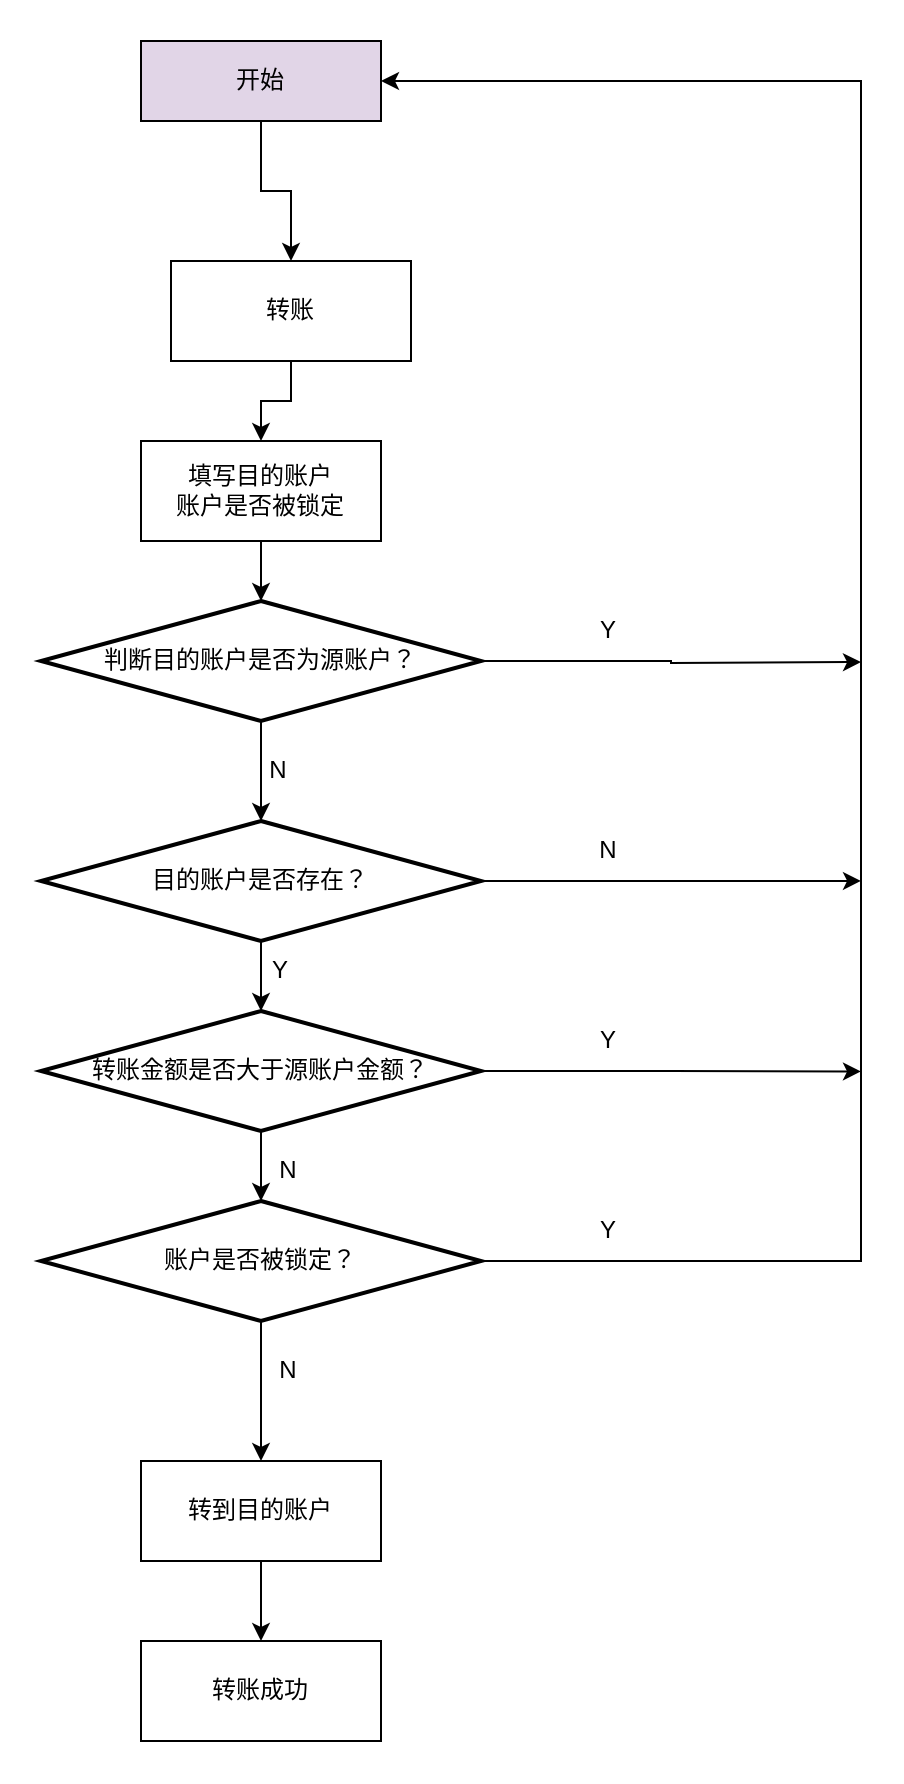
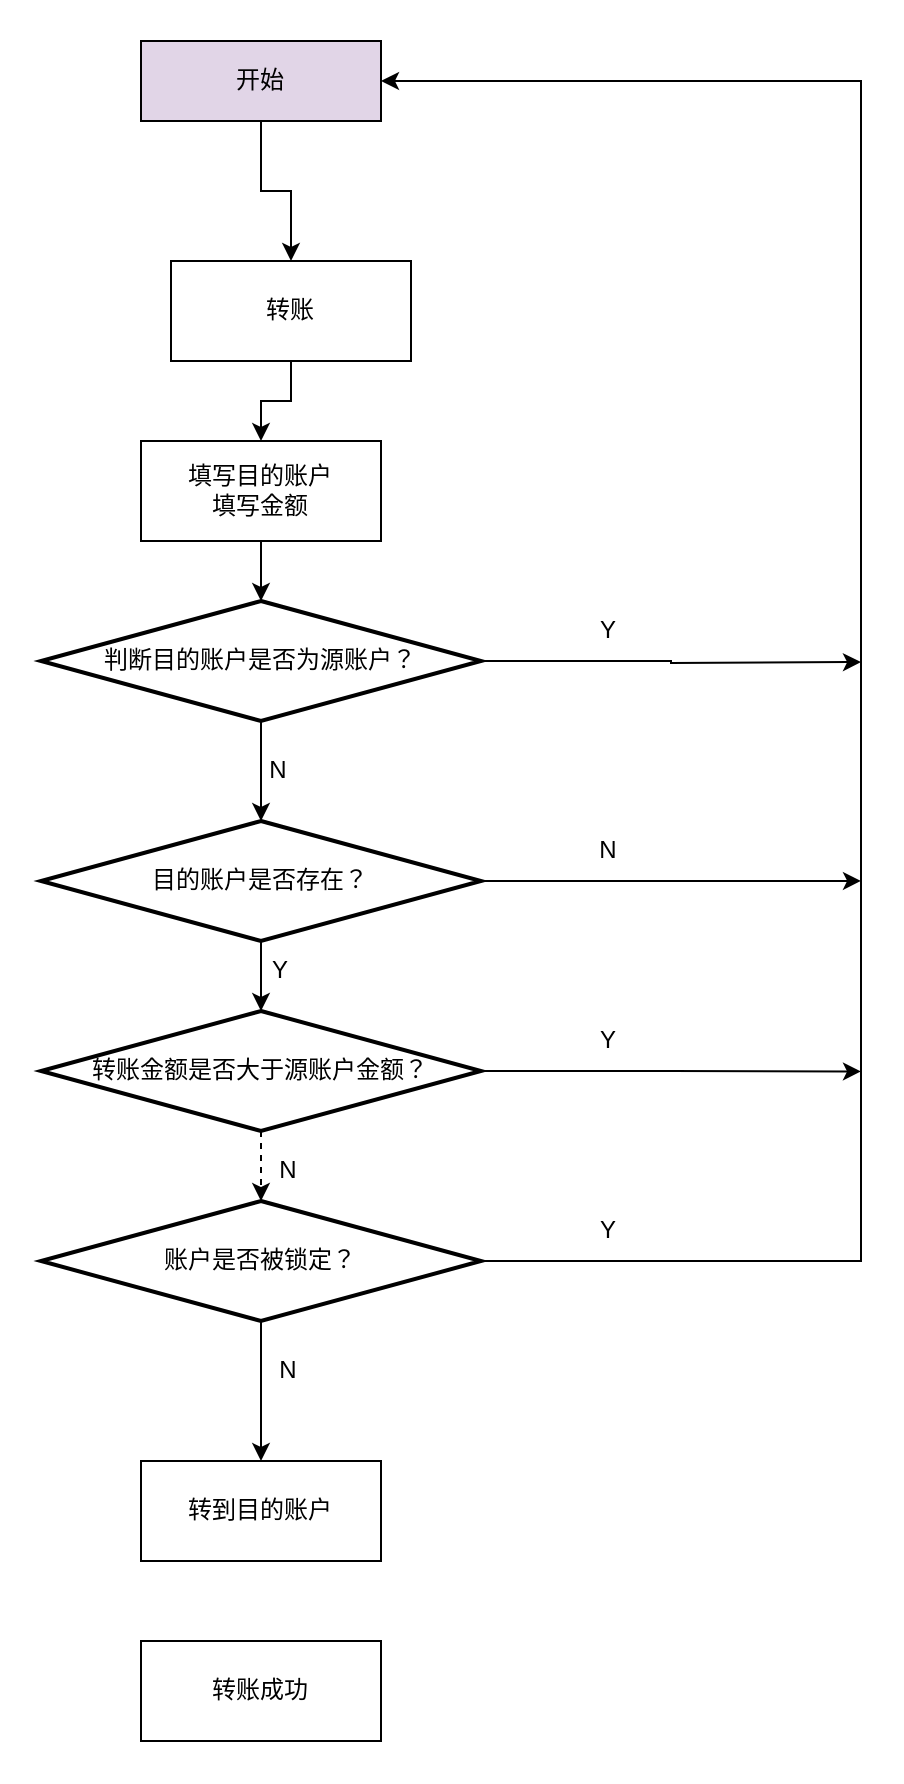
node "填写目的账户 账户是否被锁定": label "填写目的账户 账户是否被锁定" -> "填写目的账户 填写金额"
edge "转账金额是否大于源账户金额？" -> "账户是否被锁定？": style solid -> dashed
edge "转到目的账户" -> "转账成功": removed
